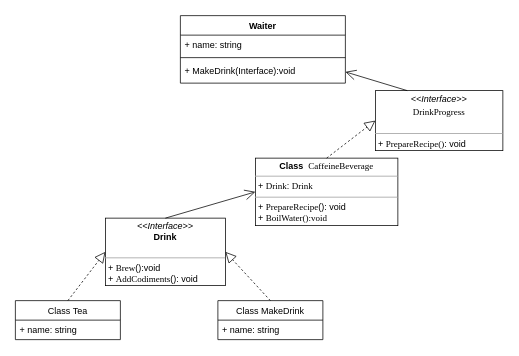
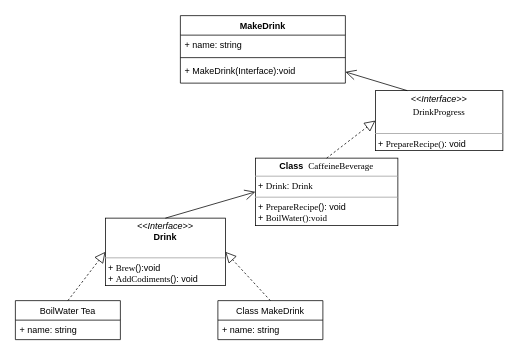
node "Waiter": label "Waiter" -> "MakeDrink"
node "Class Tea": label "Class Tea" -> "BoilWater Tea"
